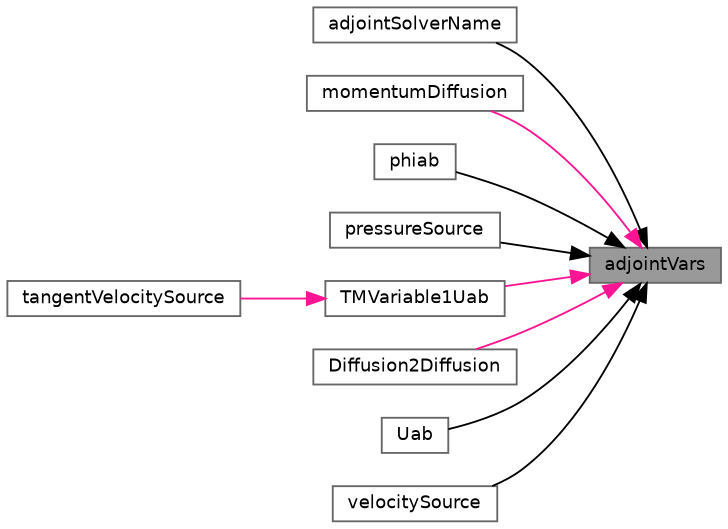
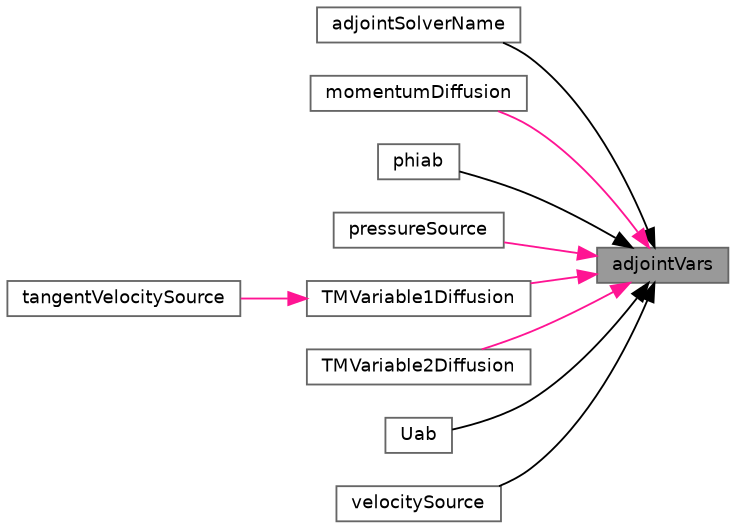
edge "pressureSource" -> "adjointVars": color black -> deeppink
node "TMVariable1Uab": label "TMVariable1Uab" -> "TMVariable1Diffusion"
node "Diffusion2Diffusion": label "Diffusion2Diffusion" -> "TMVariable2Diffusion"
